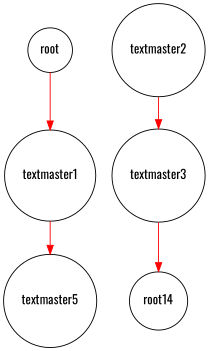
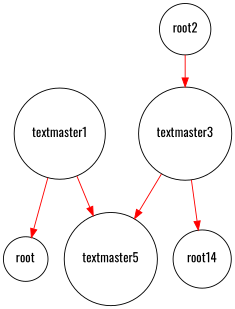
node "textmaster2": label "textmaster2" -> "root2"
edge "root" -> "textmaster1": reversed
edge "textmaster3" -> "textmaster5": added
